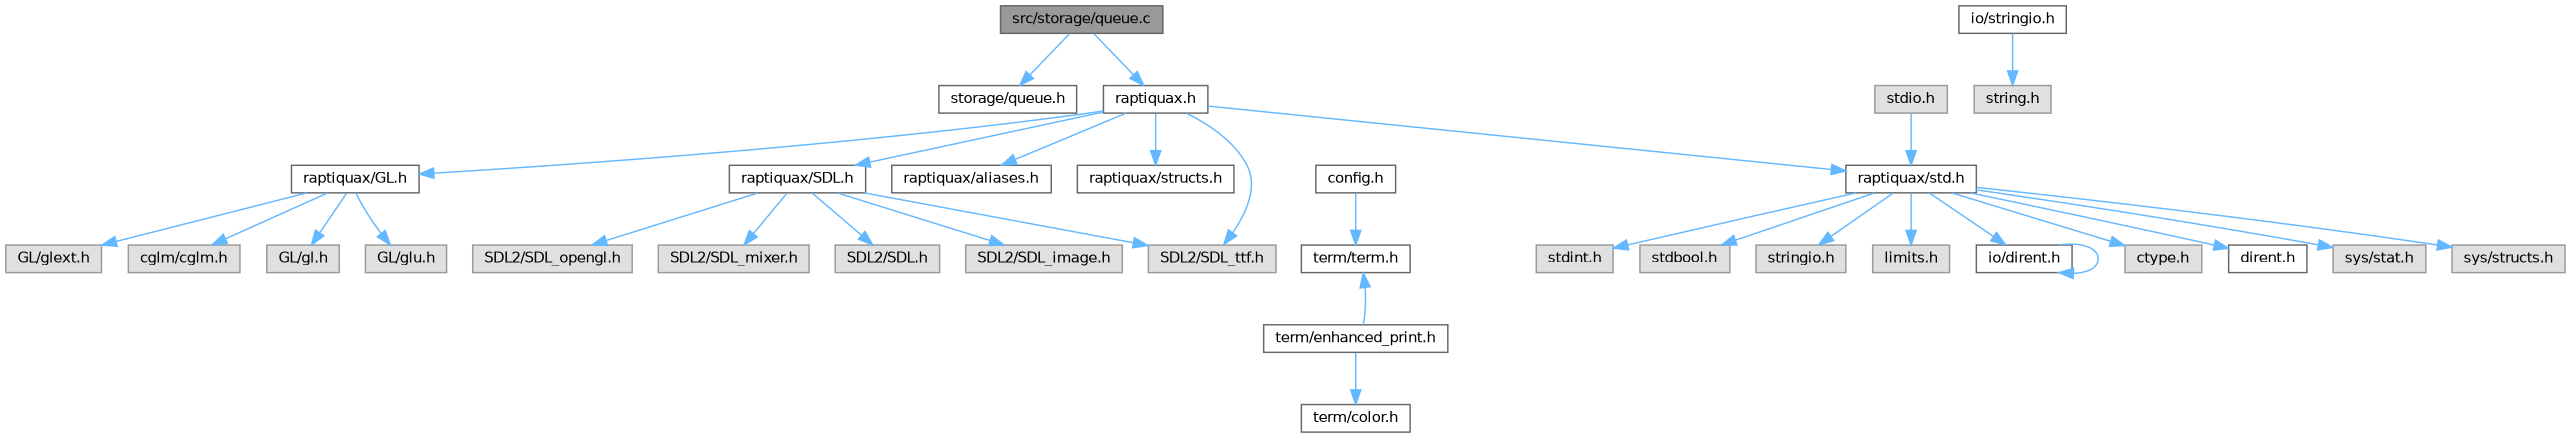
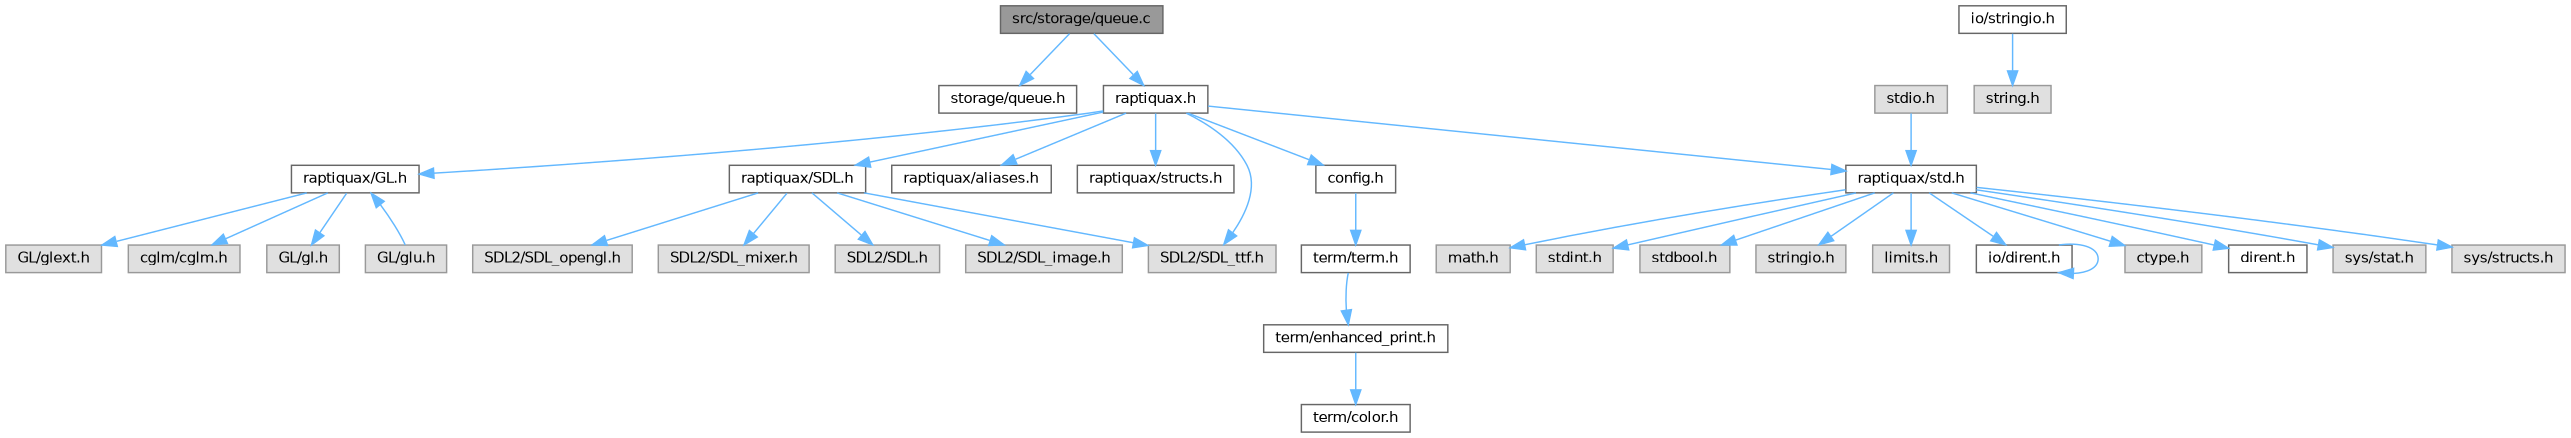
edge "raptiquax.h" -> "config.h": added
edge "raptiquax/GL.h" -> "GL/glu.h": reversed
node "math.h": added
edge "term/enhanced_print.h" -> "term/term.h": reversed
